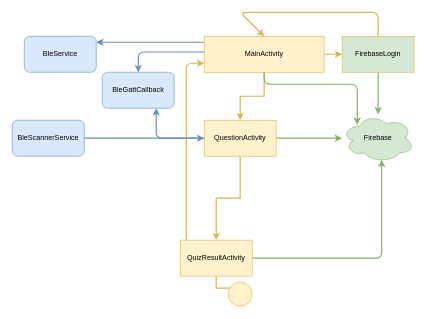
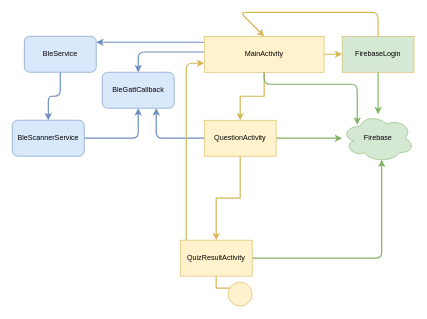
edge "BleService" -> "BleScannerService": added
edge "BleScannerService" -> "QuestionActivity": now "BleScannerService" -> "BleGattCallback"
